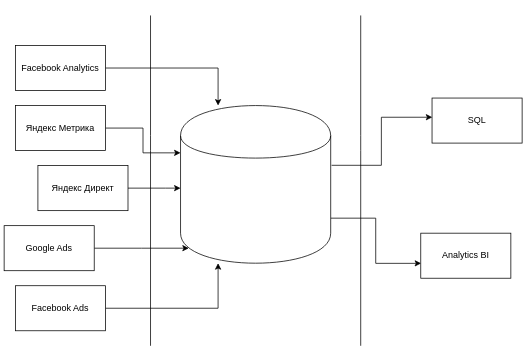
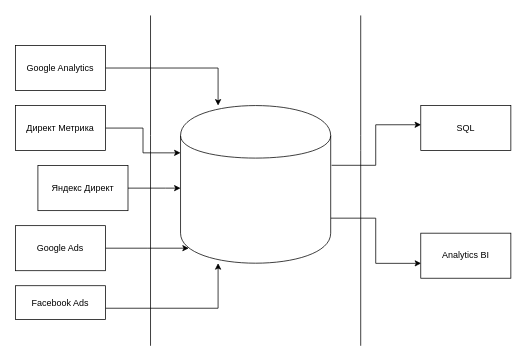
node "Facebook Analytics": label "Facebook Analytics" -> "Google Analytics"
node "SQL": moved (477, 120) -> (465, 128)
node "Яндекс Метрика": label "Яндекс Метрика" -> "Директ Метрика"
node "Google Ads": moved (49, 248) -> (60, 248)
node "Facebook Ads": size 90x45 -> 90x34
